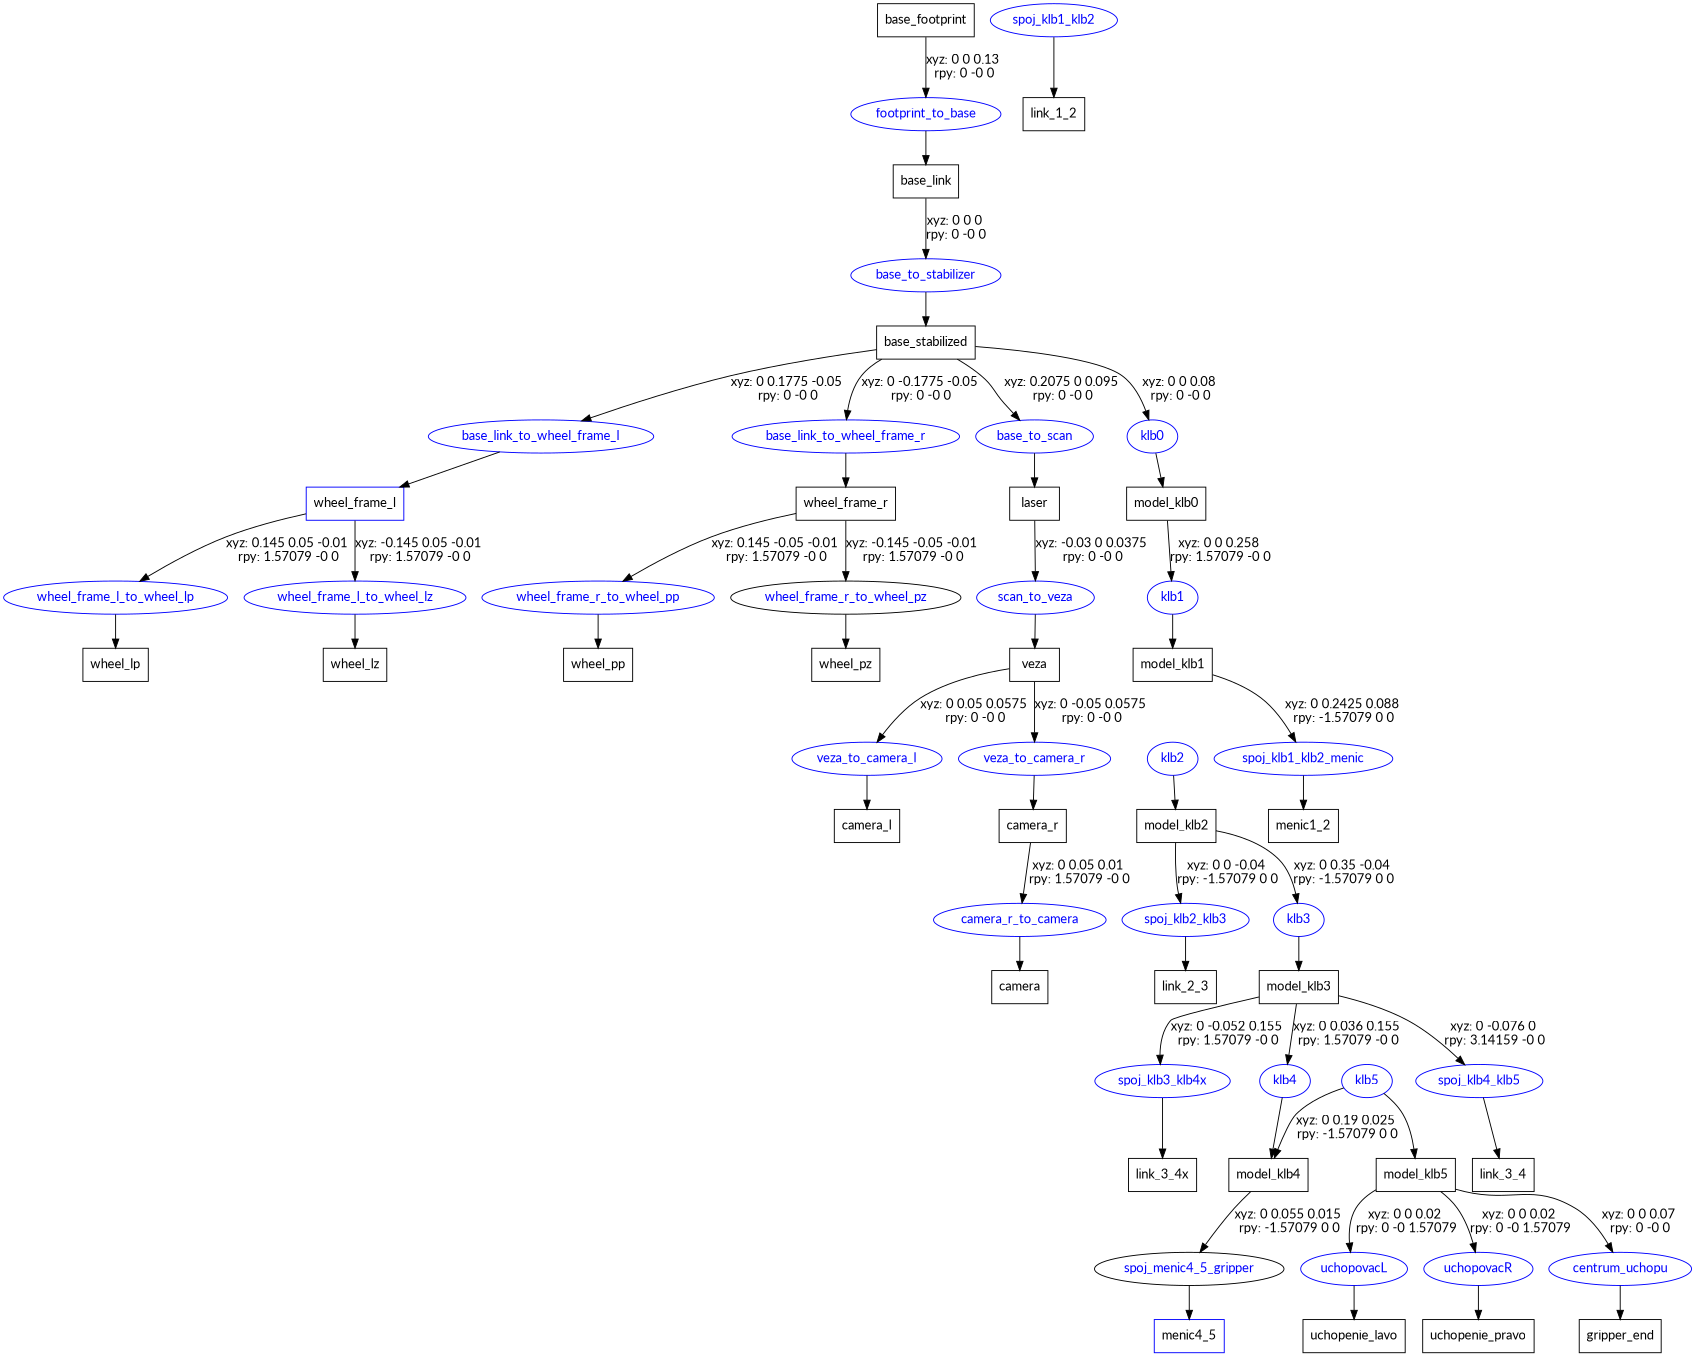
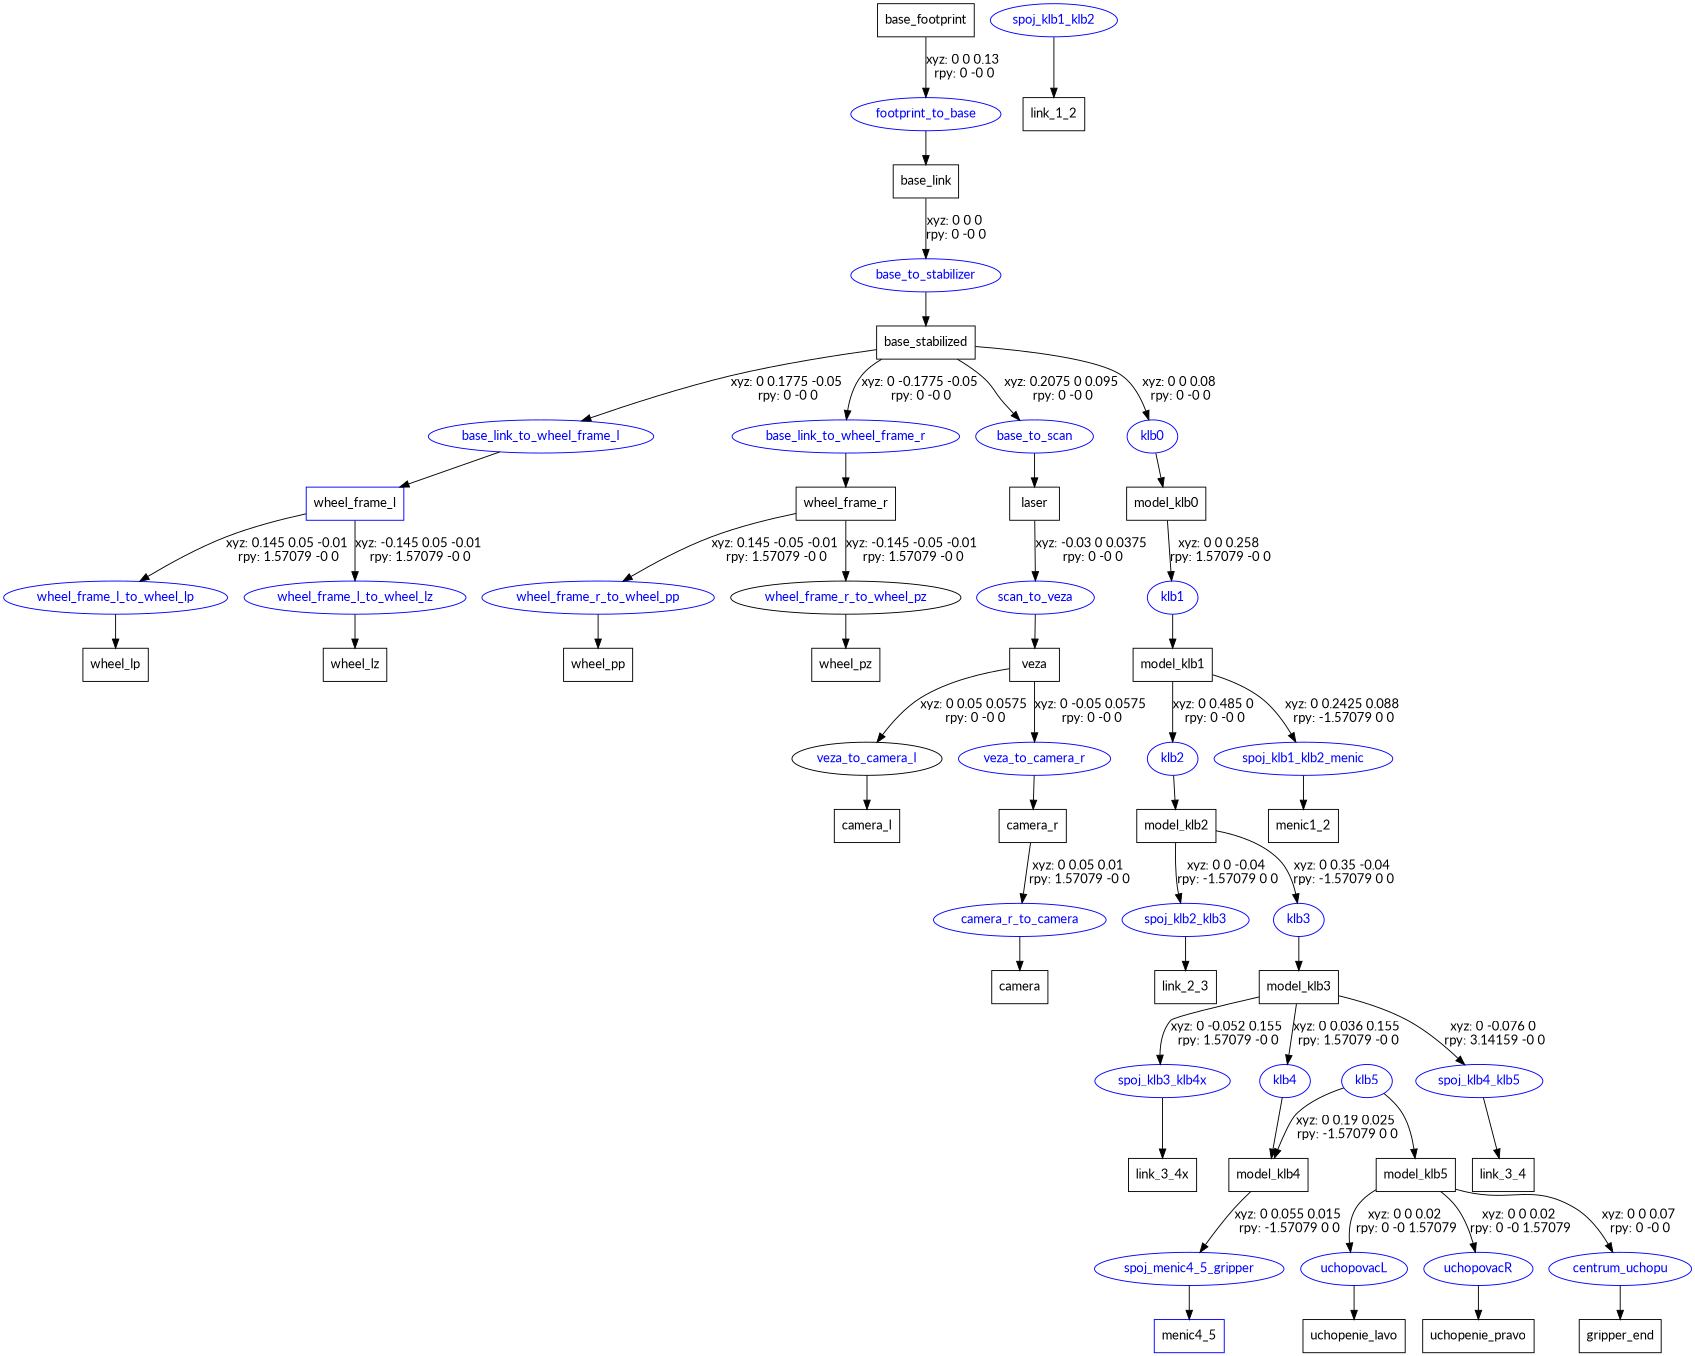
edge "model_klb1" -> "klb2": added, label "xyz: 0 0.485 0 rpy: 0 -0 0"
node "veza_to_camera_l": color blue -> black
node "spoj_menic4_5_gripper": color black -> blue
